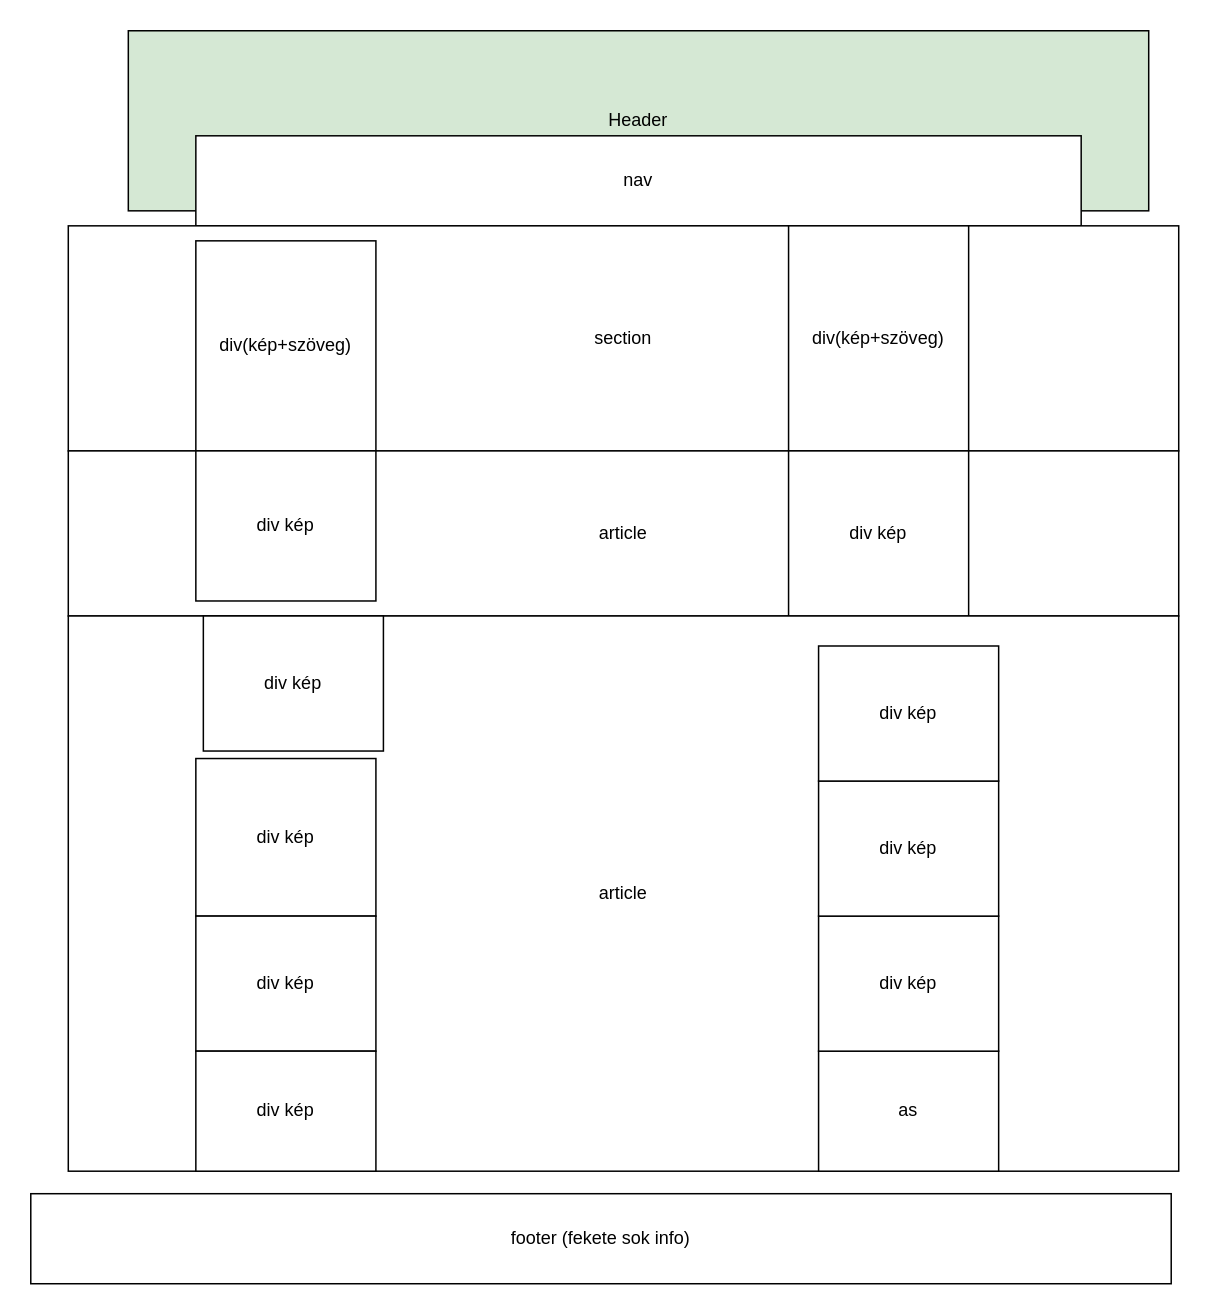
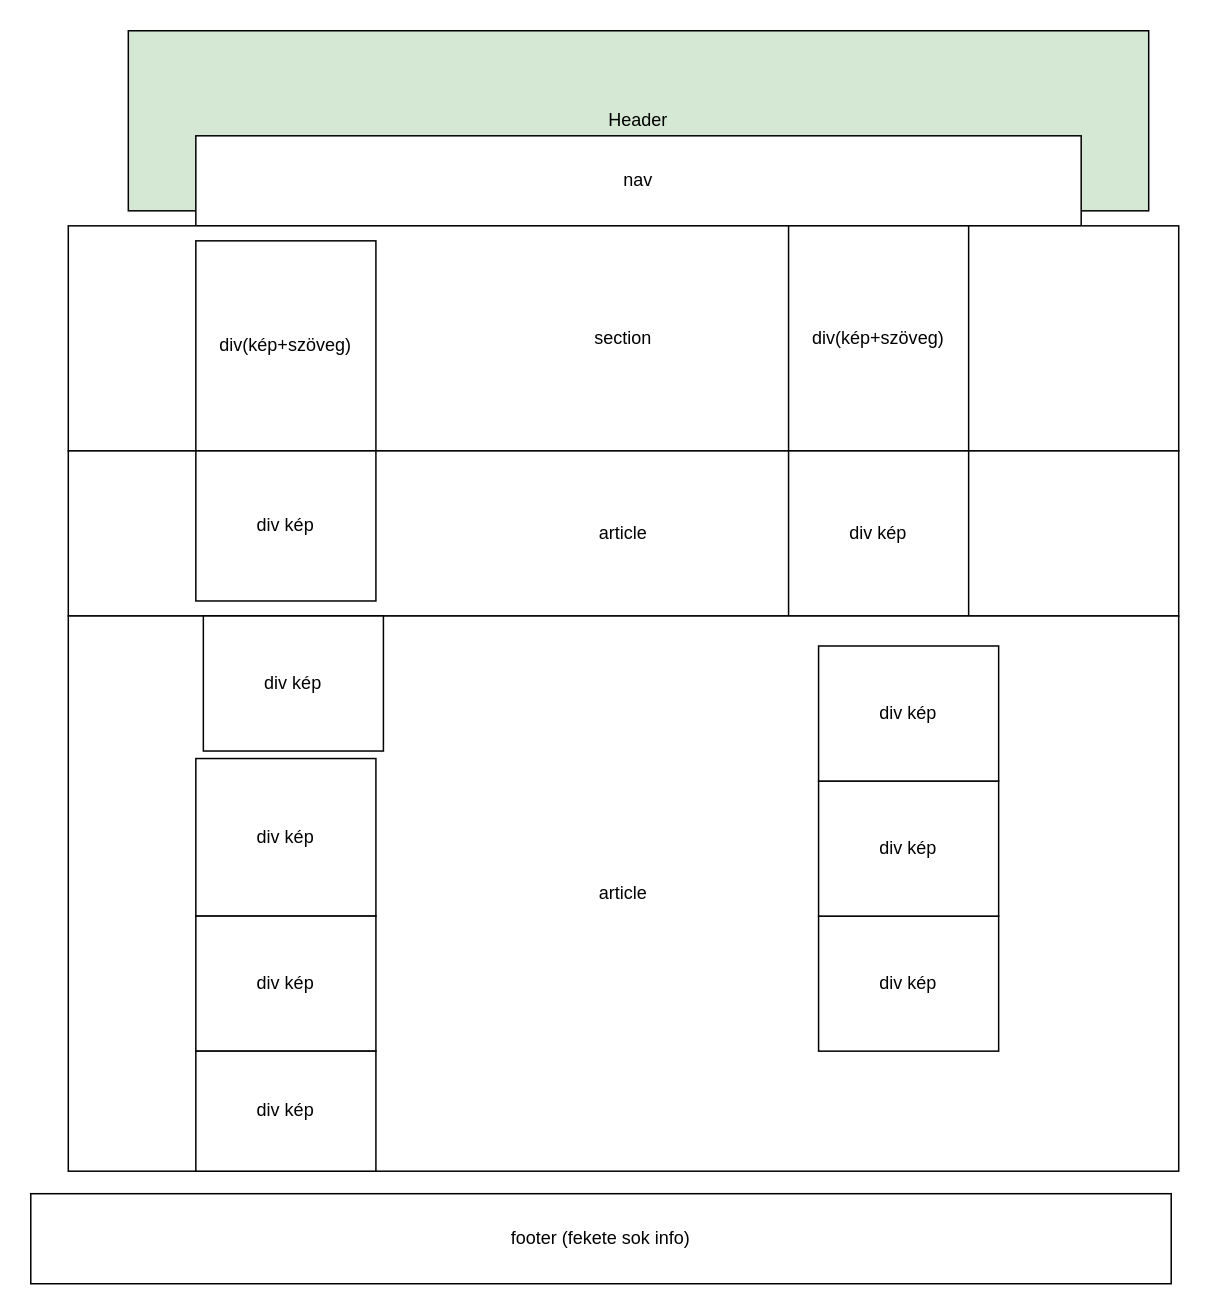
node "as": removed
